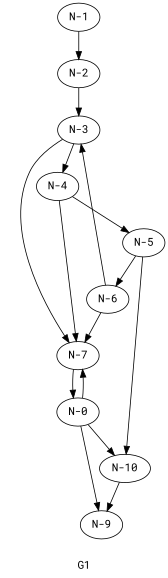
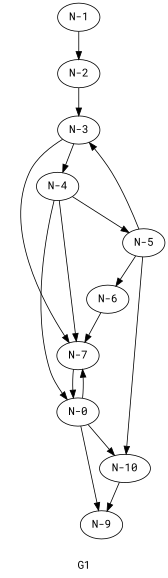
edge "N-6" -> "N-3": now "N-5" -> "N-3"
edge "N-4" -> "N-0": added
